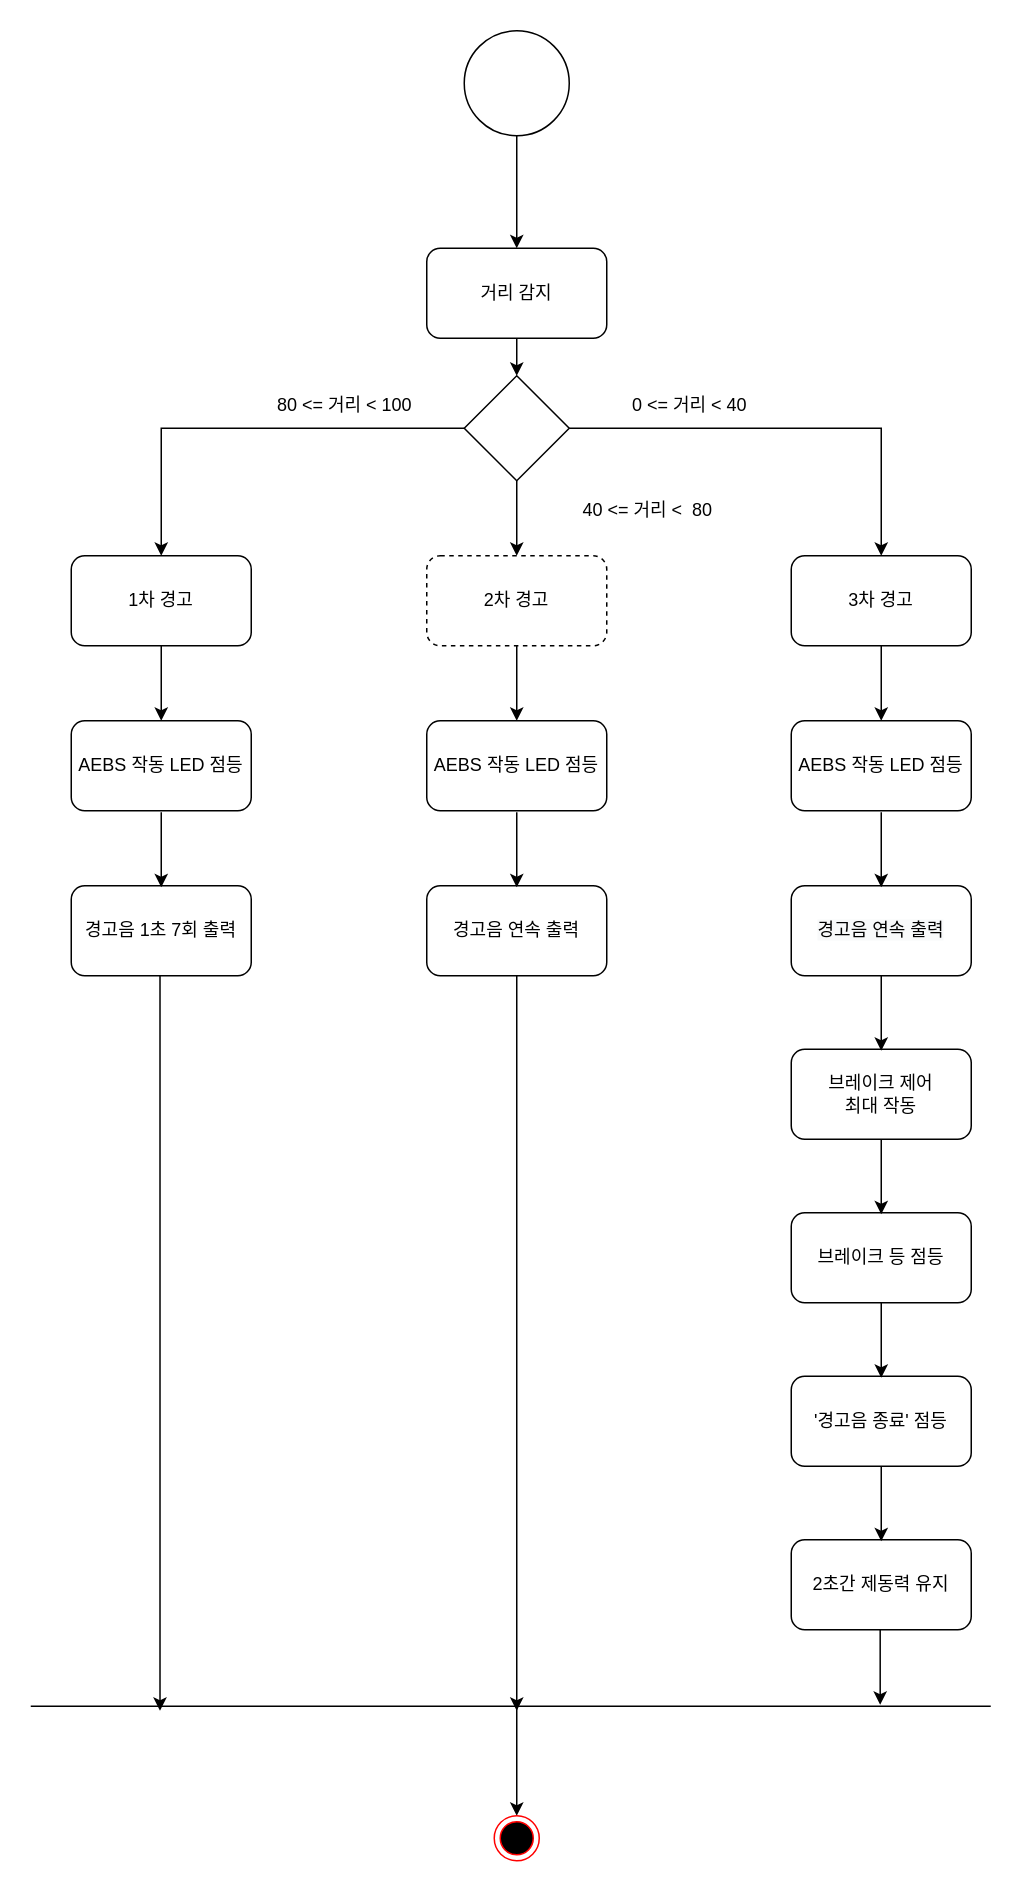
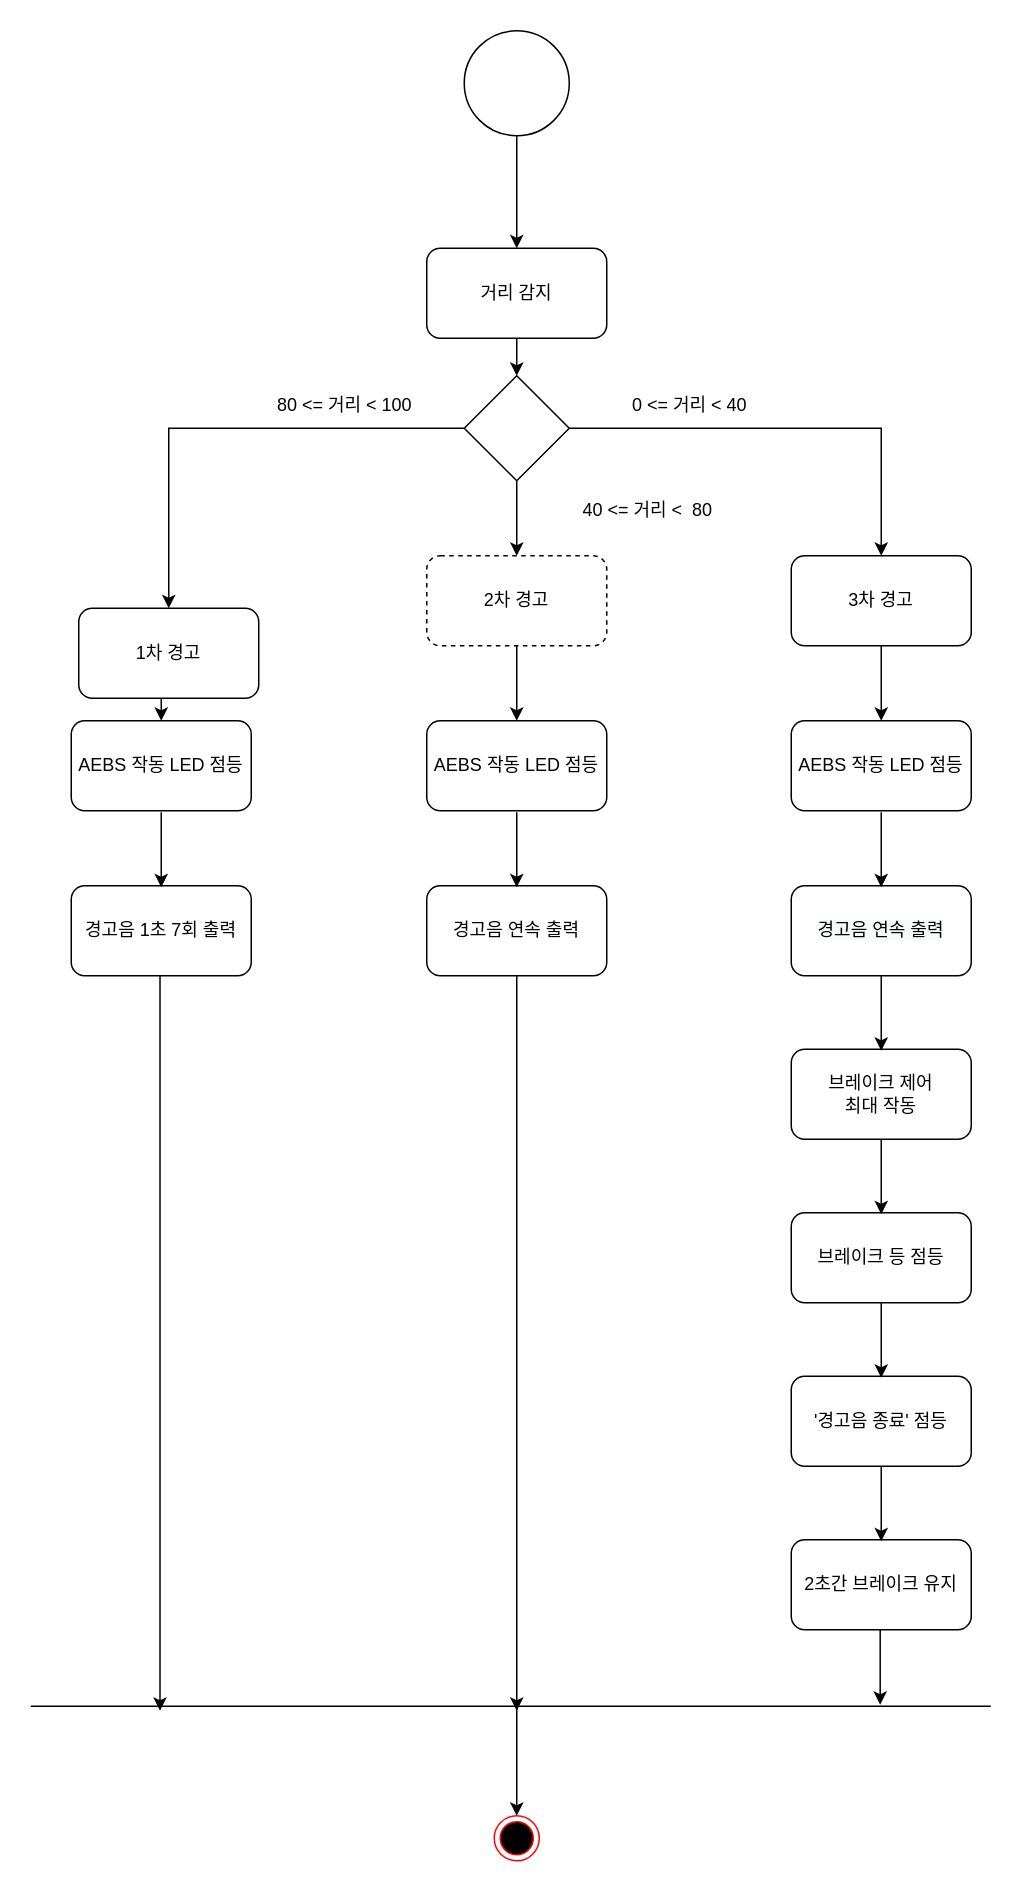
node "1차 경고": moved (161, 601) -> (169, 653)
node "2초간 제동력 유지": label "2초간 제동력 유지" -> "2초간 브레이크 유지"
